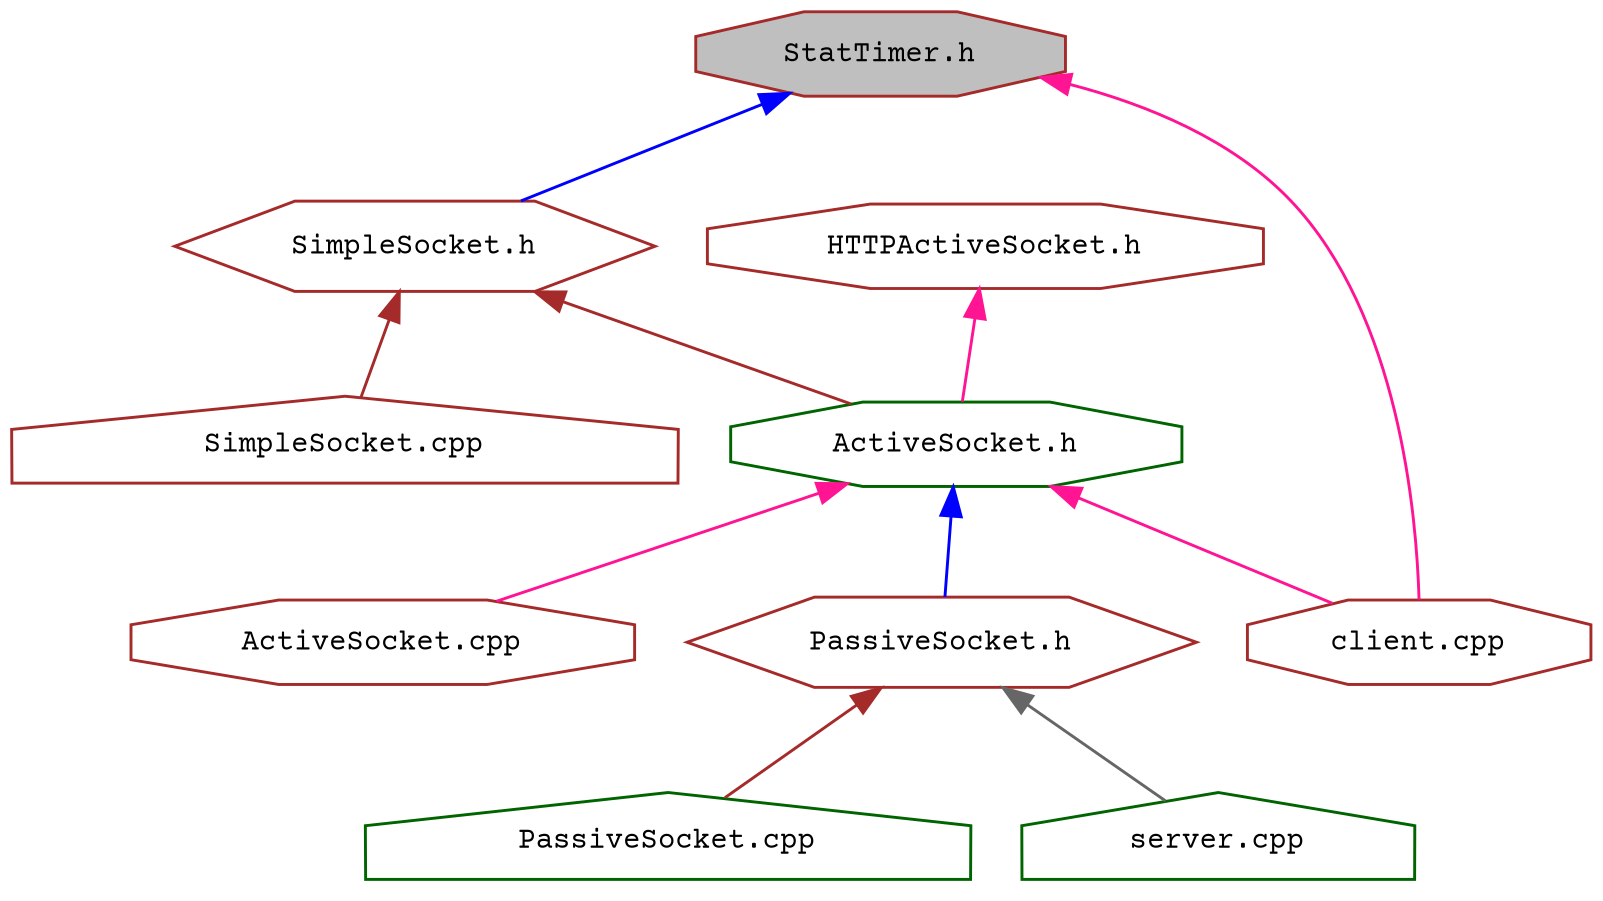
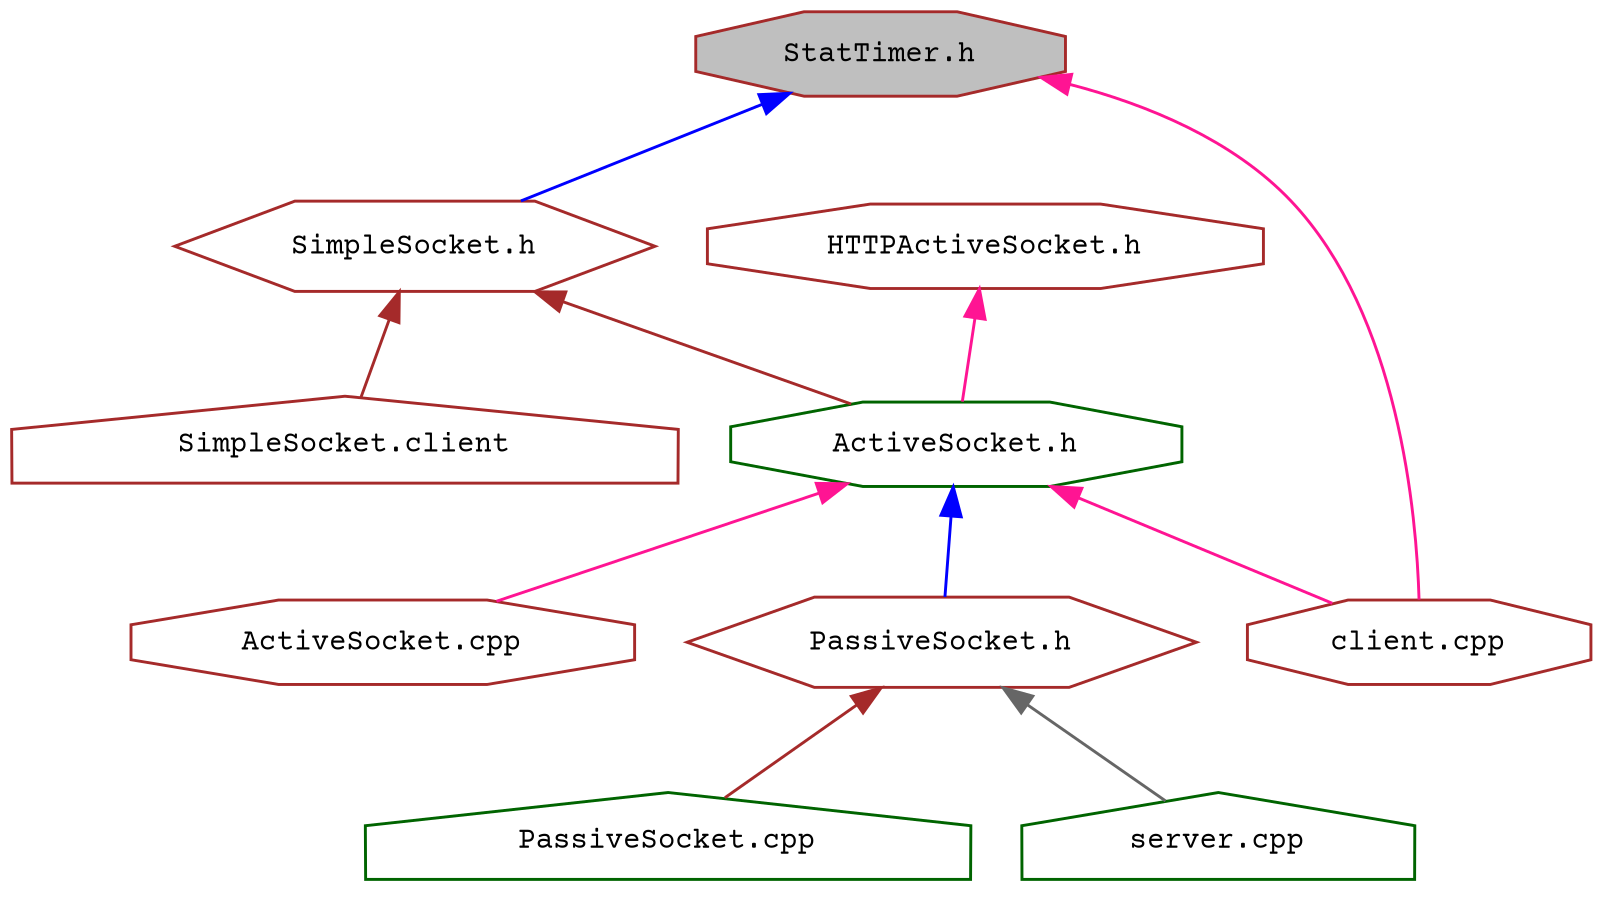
node "SimpleSocket.cpp": label "SimpleSocket.cpp" -> "SimpleSocket.client"
